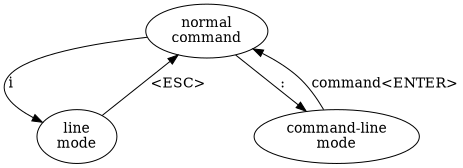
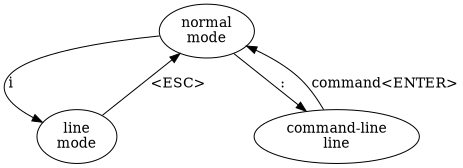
node "normal command": label "normal command" -> "normal mode"
node "command-line mode": label "command-line mode" -> "command-line line"
